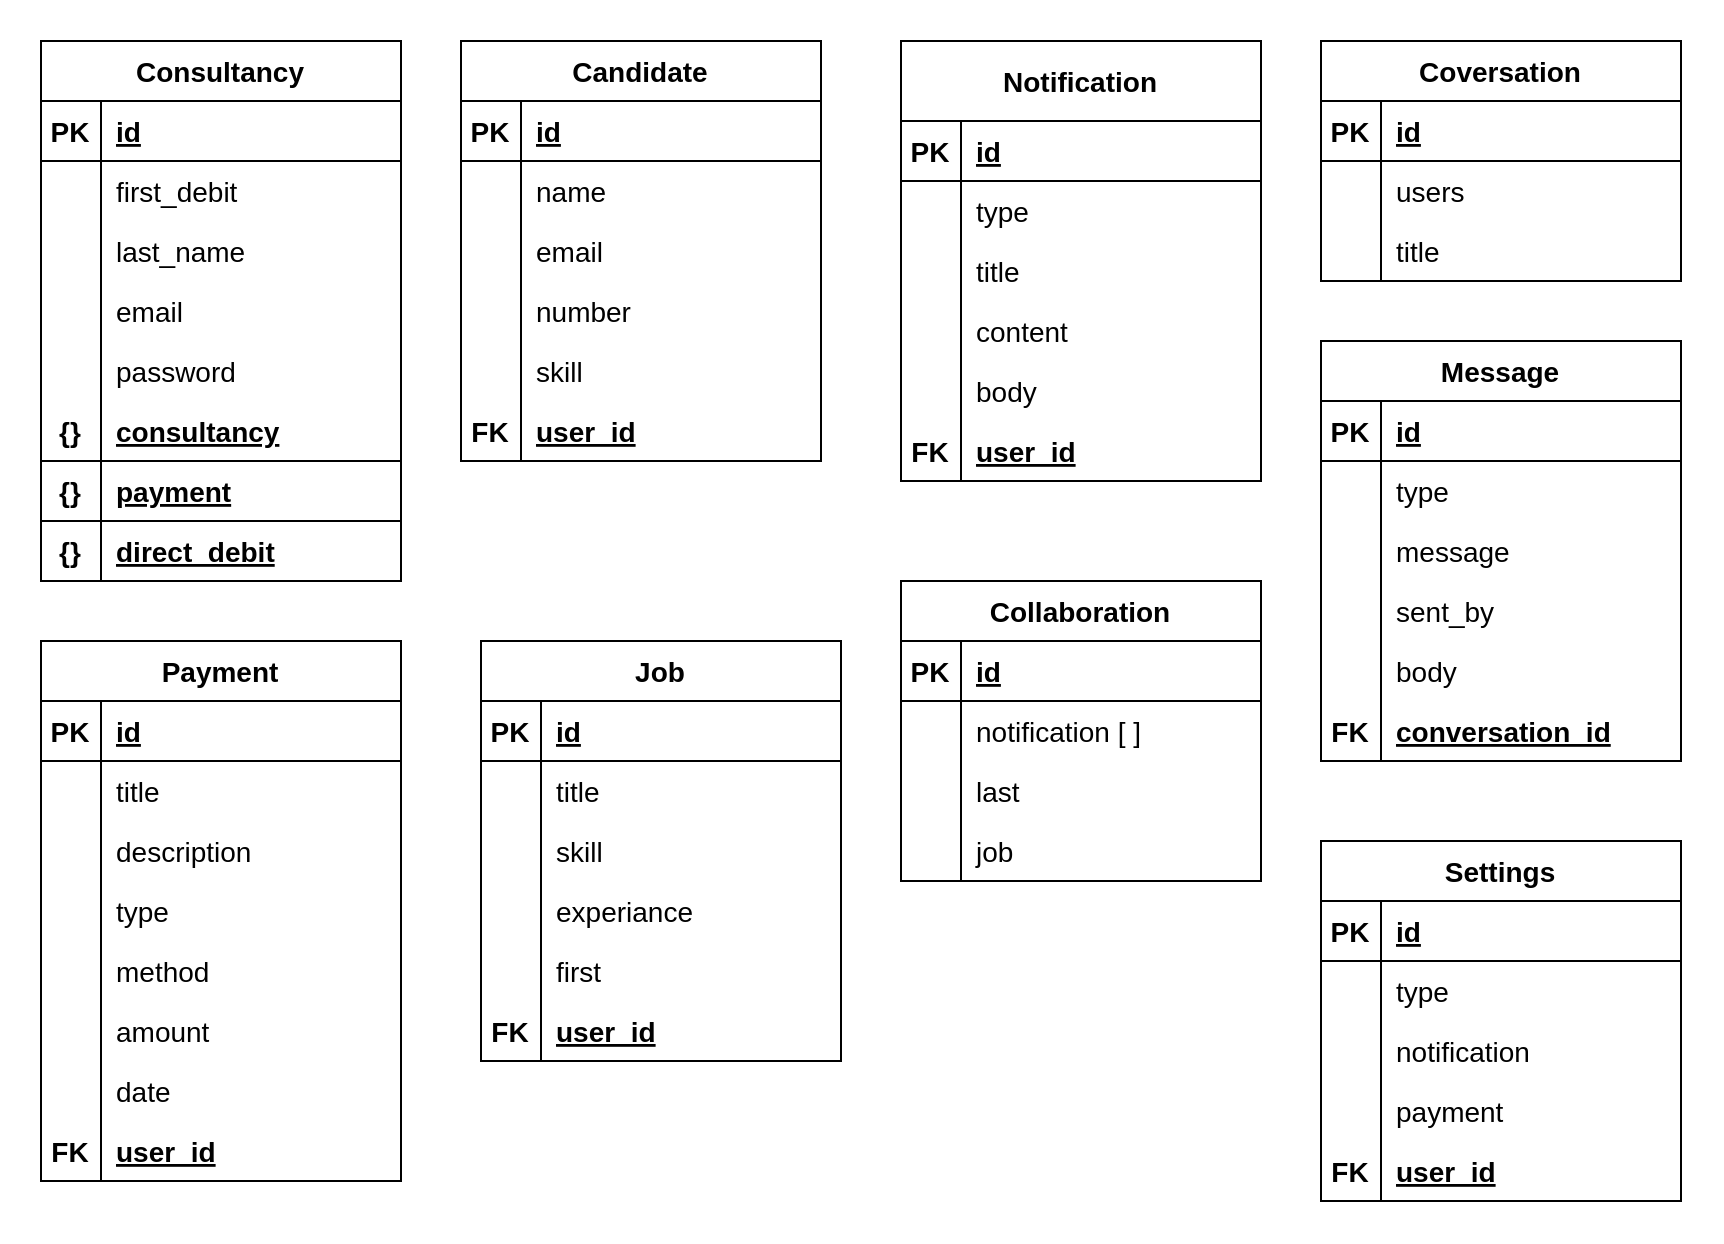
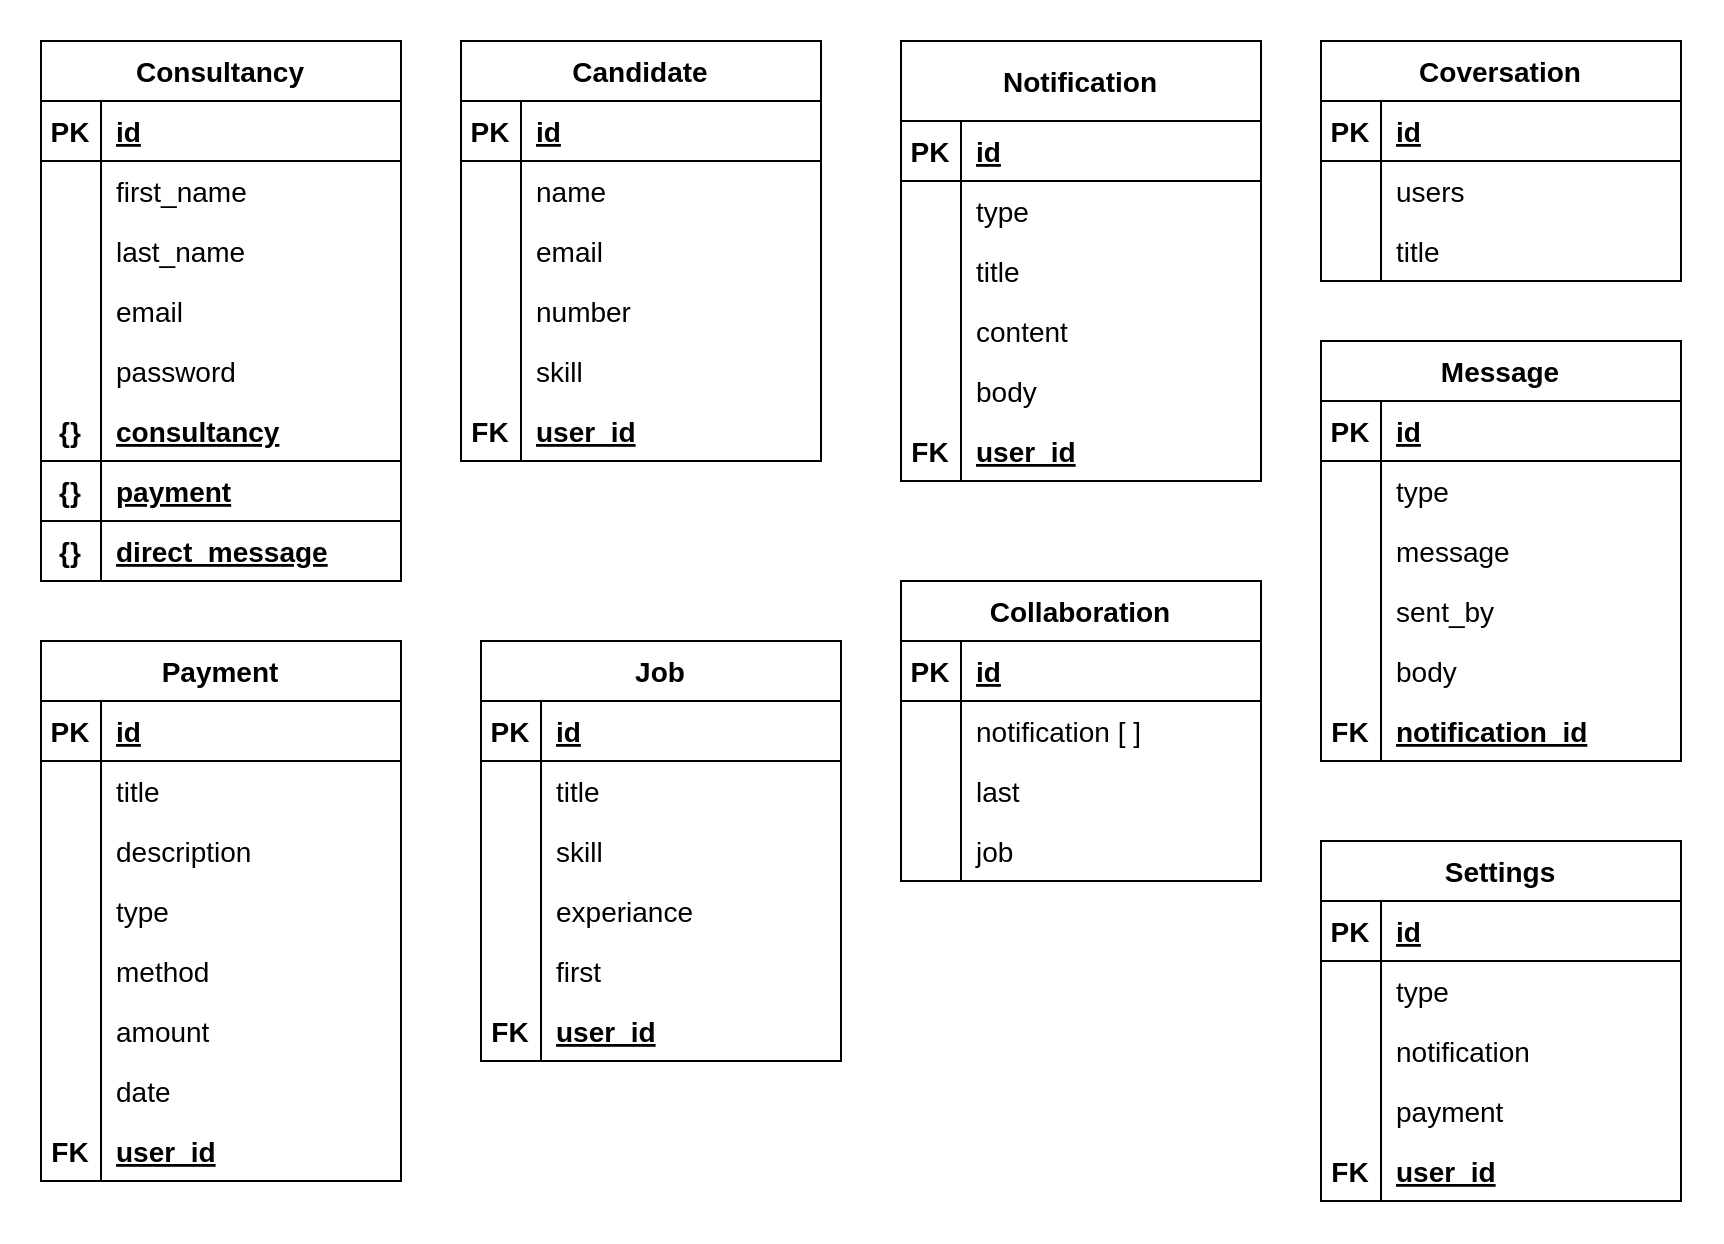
node "first_debit": label "first_debit" -> "first_name"
node "direct_debit": label "direct_debit" -> "direct_message"
node "conversation_id": label "conversation_id" -> "notification_id"
